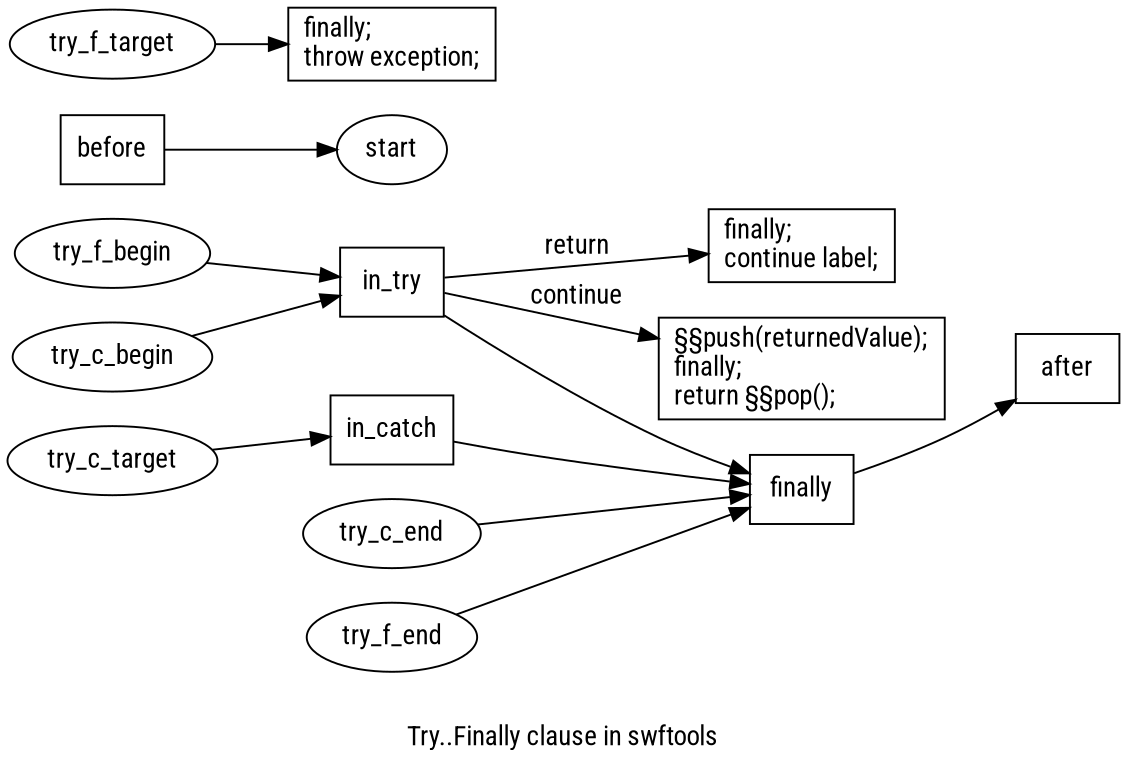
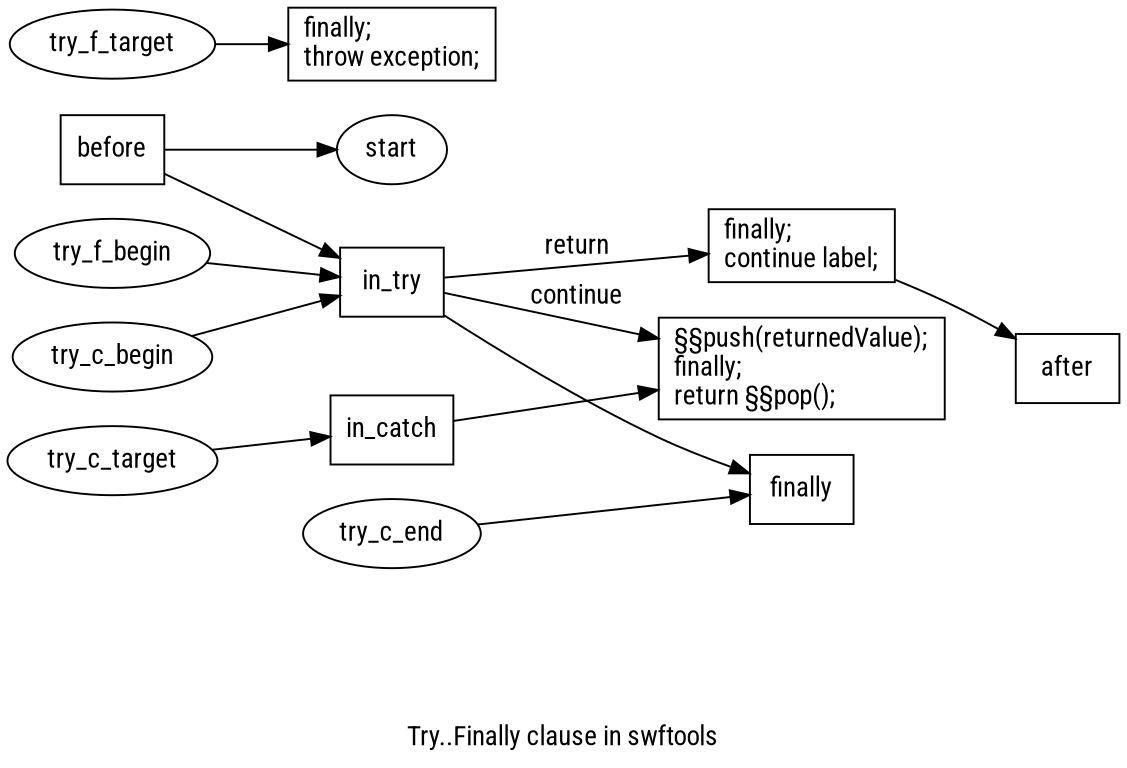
edge "before" -> "in_try": added
edge "finally" -> "after": now "finally; continue label;" -> "after"
edge "in_catch" -> "finally": now "in_catch" -> "§§push(returnedValue); finally; return §§pop();"
node "try_f_end": removed
